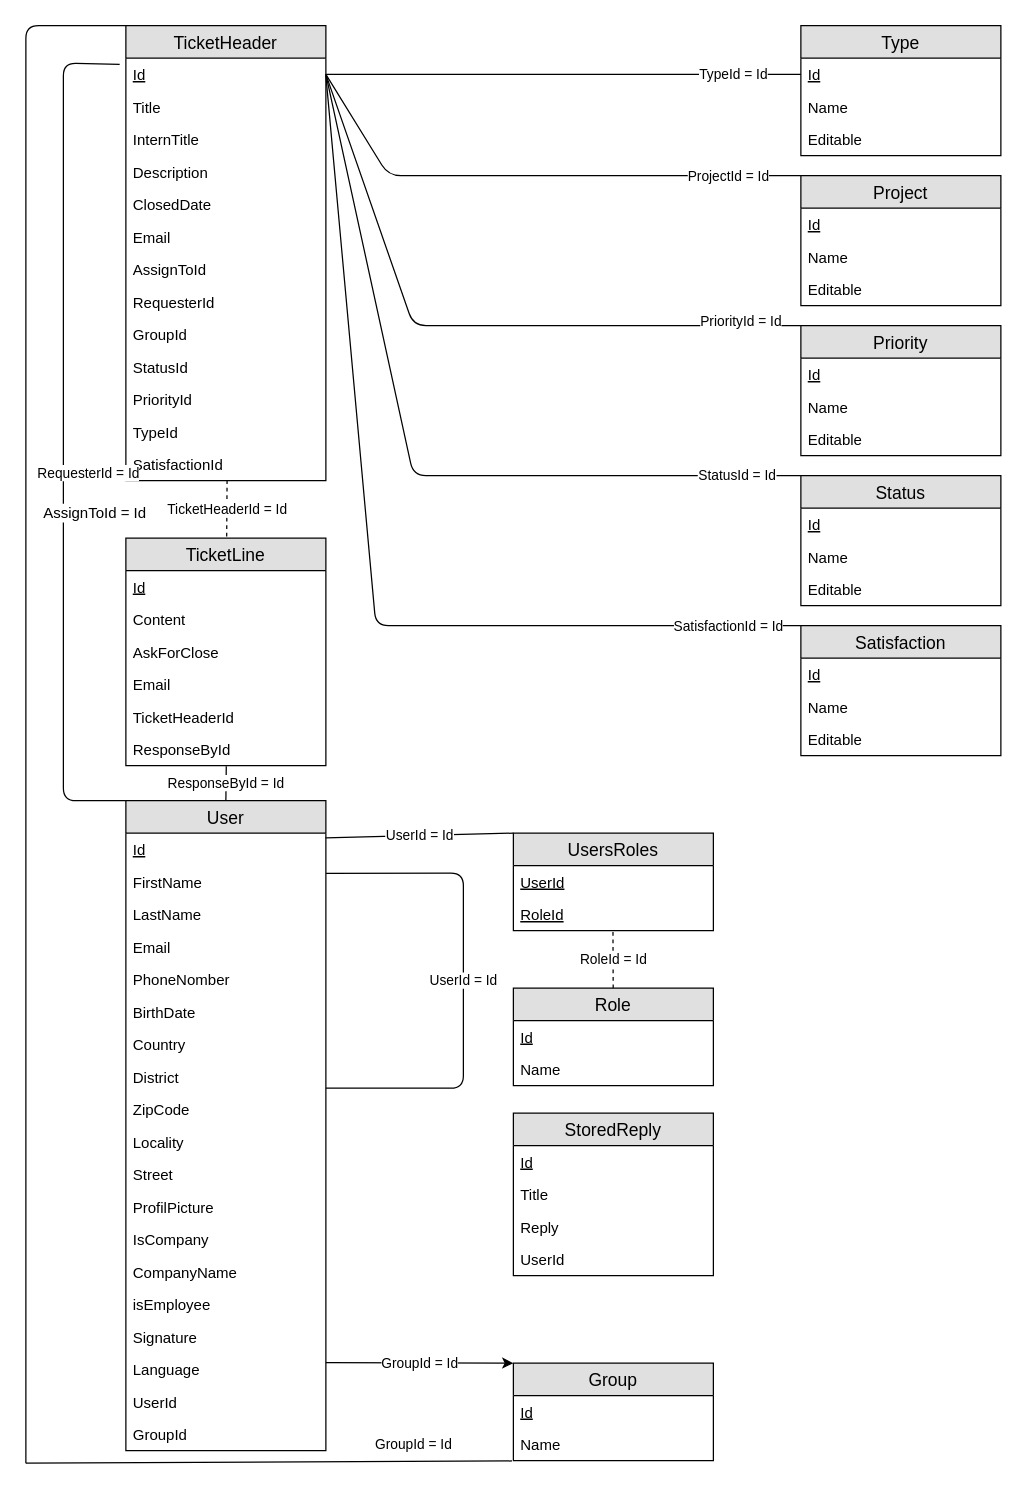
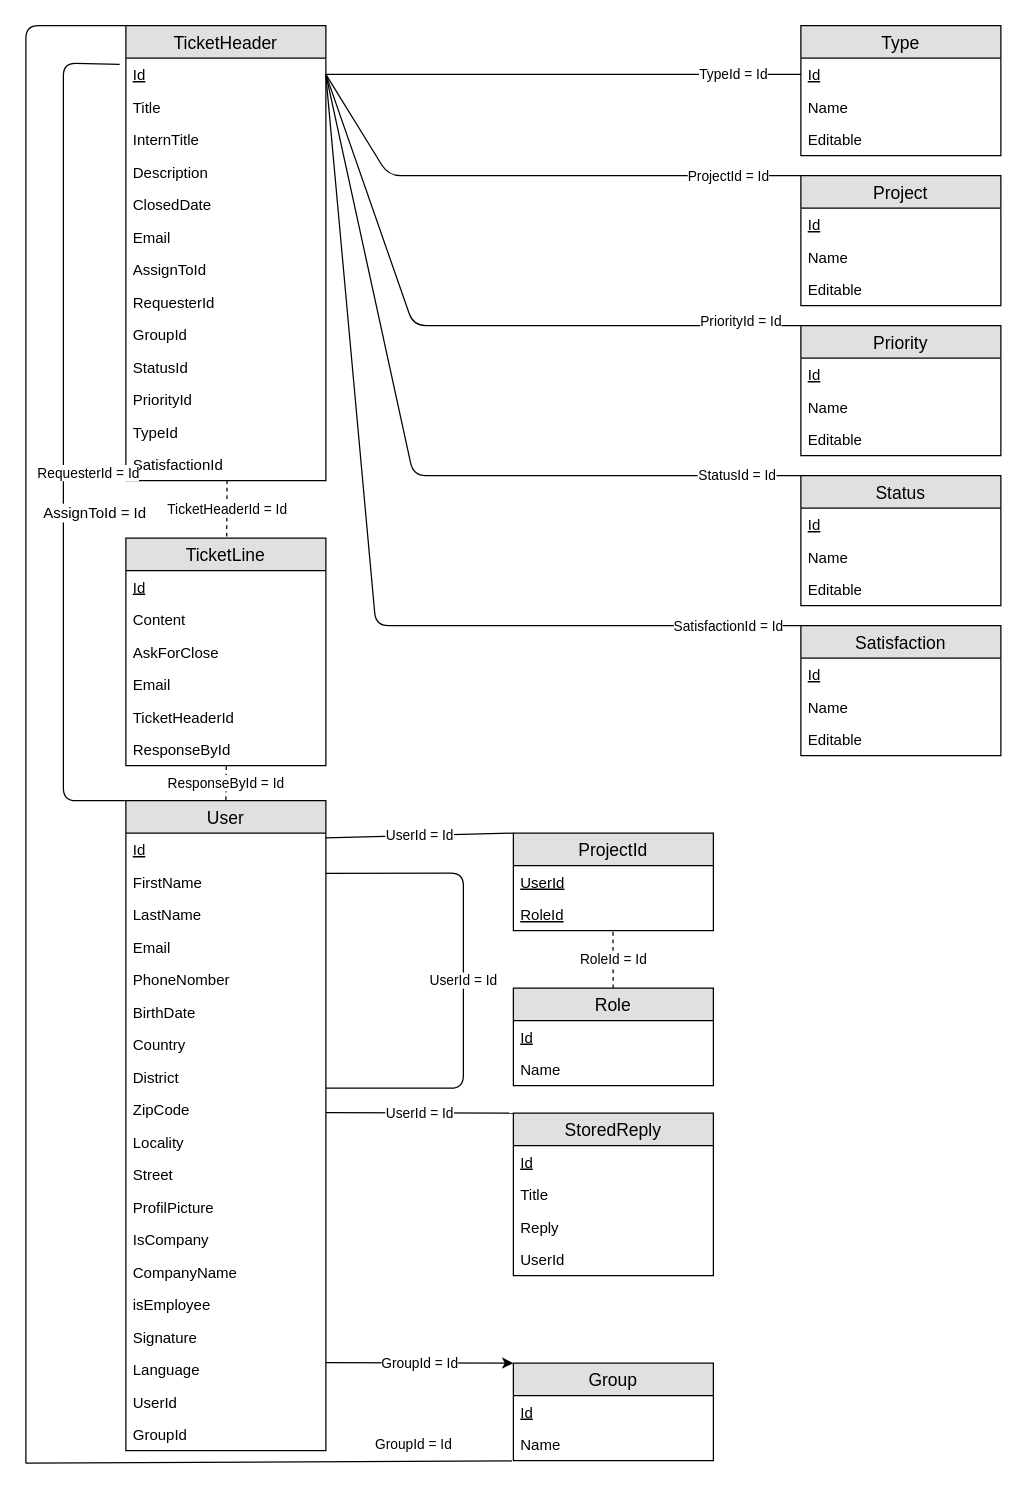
edge "ResponseById" -- "User": style solid -> dashed
node "UsersRoles": label "UsersRoles" -> "ProjectId"
edge "ZipCode" -- "StoredReply": added, label "UserId = Id"
